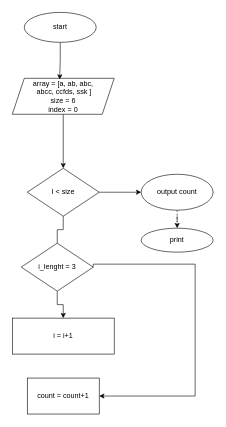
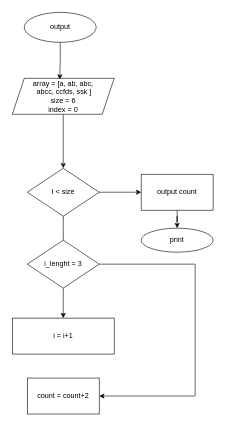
node "start": label "start" -> "output"
node "output count": shape ellipse -> rectangle
edge "output count" -> "print": style dashed -> solid
node "i_lenght = 3": moved (57, 267) -> (63, 264)
node "count = count+1": label "count = count+1" -> "count = count+2"
